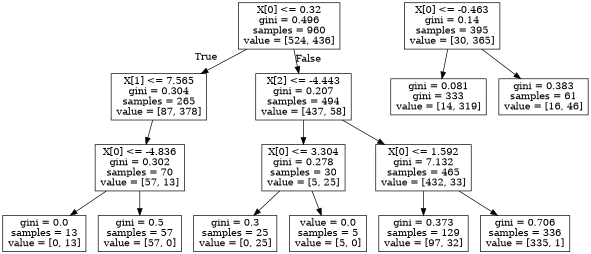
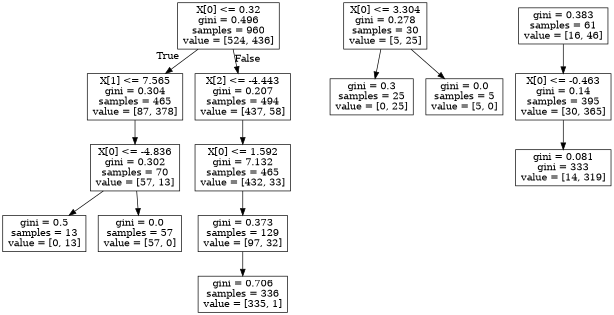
edge "X[0] <= -0.463 gini = 0.14 samples = 395 value = [30, 365]" -> "gini = 0.383 samples = 61 value = [16, 46]": reversed
node "X[1] <= 7.565 gini = 0.304 samples = 265 value = [87, 378]": label "X[1] <= 7.565 gini = 0.304 samples = 265 value = [87, 378]" -> "X[1] <= 7.565 gini = 0.304 samples = 465 value = [87, 378]"
edge "X[2] <= -4.443 gini = 0.207 samples = 494 value = [437, 58]" -> "X[0] <= 3.304 gini = 0.278 samples = 30 value = [5, 25]": removed
edge "X[0] <= 1.592 gini = 7.132 samples = 465 value = [432, 33]" -> "gini = 0.706 samples = 336 value = [335, 1]": now "gini = 0.373 samples = 129 value = [97, 32]" -> "gini = 0.706 samples = 336 value = [335, 1]"
node "gini = 0.0 samples = 13 value = [0, 13]": label "gini = 0.0 samples = 13 value = [0, 13]" -> "gini = 0.5 samples = 13 value = [0, 13]"
node "gini = 0.5 samples = 57 value = [57, 0]": label "gini = 0.5 samples = 57 value = [57, 0]" -> "gini = 0.0 samples = 57 value = [57, 0]"
node "value = 0.0 samples = 5 value = [5, 0]": label "value = 0.0 samples = 5 value = [5, 0]" -> "gini = 0.0 samples = 5 value = [5, 0]"
